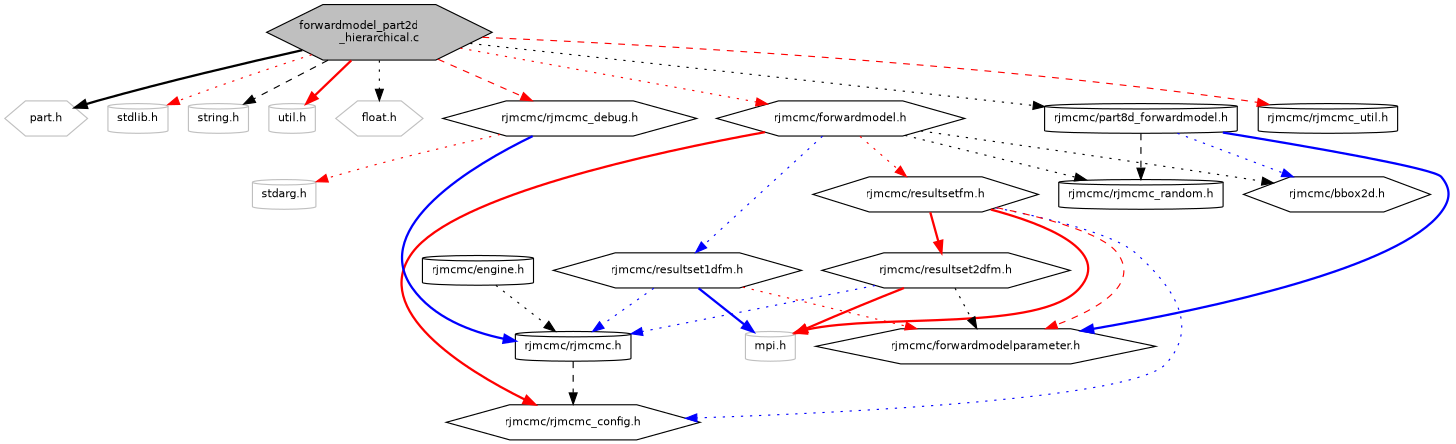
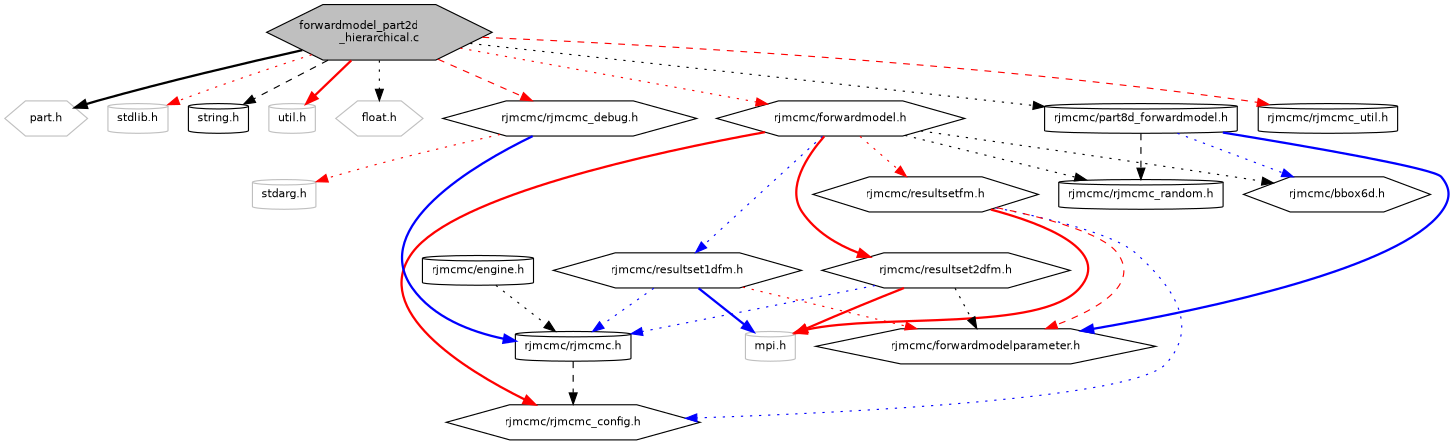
node "string.h": color grey75 -> black
node "rjmcmc/bbox2d.h": label "rjmcmc/bbox2d.h" -> "rjmcmc/bbox6d.h"
edge "rjmcmc/resultsetfm.h" -> "rjmcmc/resultset2dfm.h": now "rjmcmc/forwardmodel.h" -> "rjmcmc/resultset2dfm.h"
